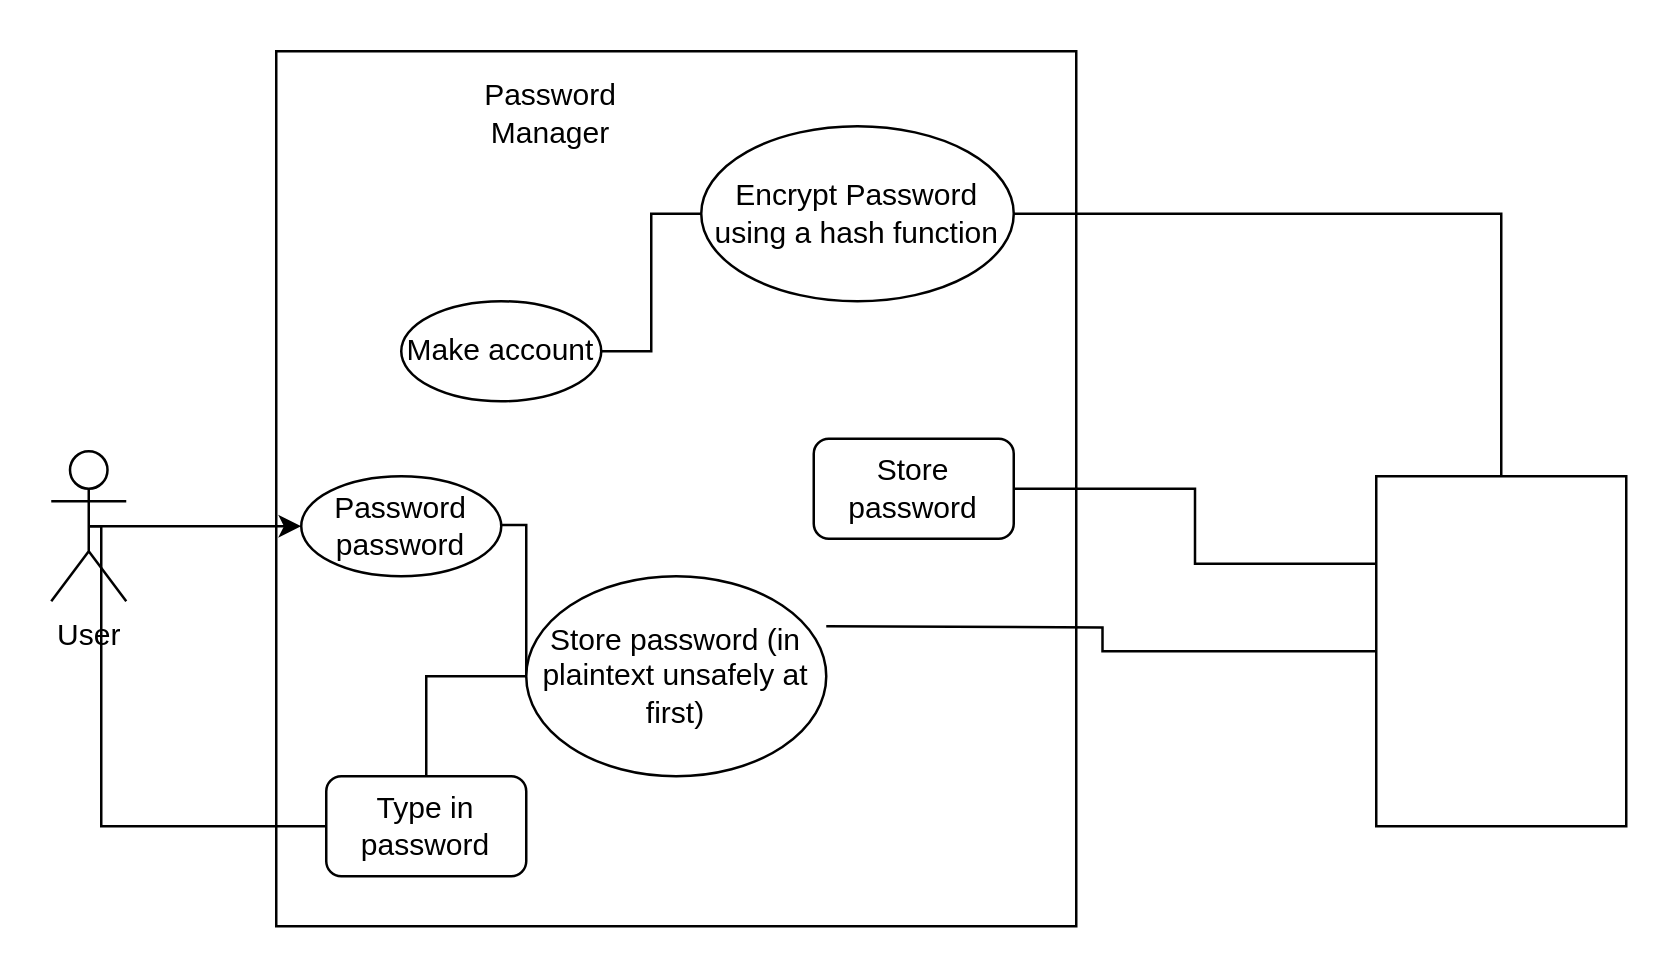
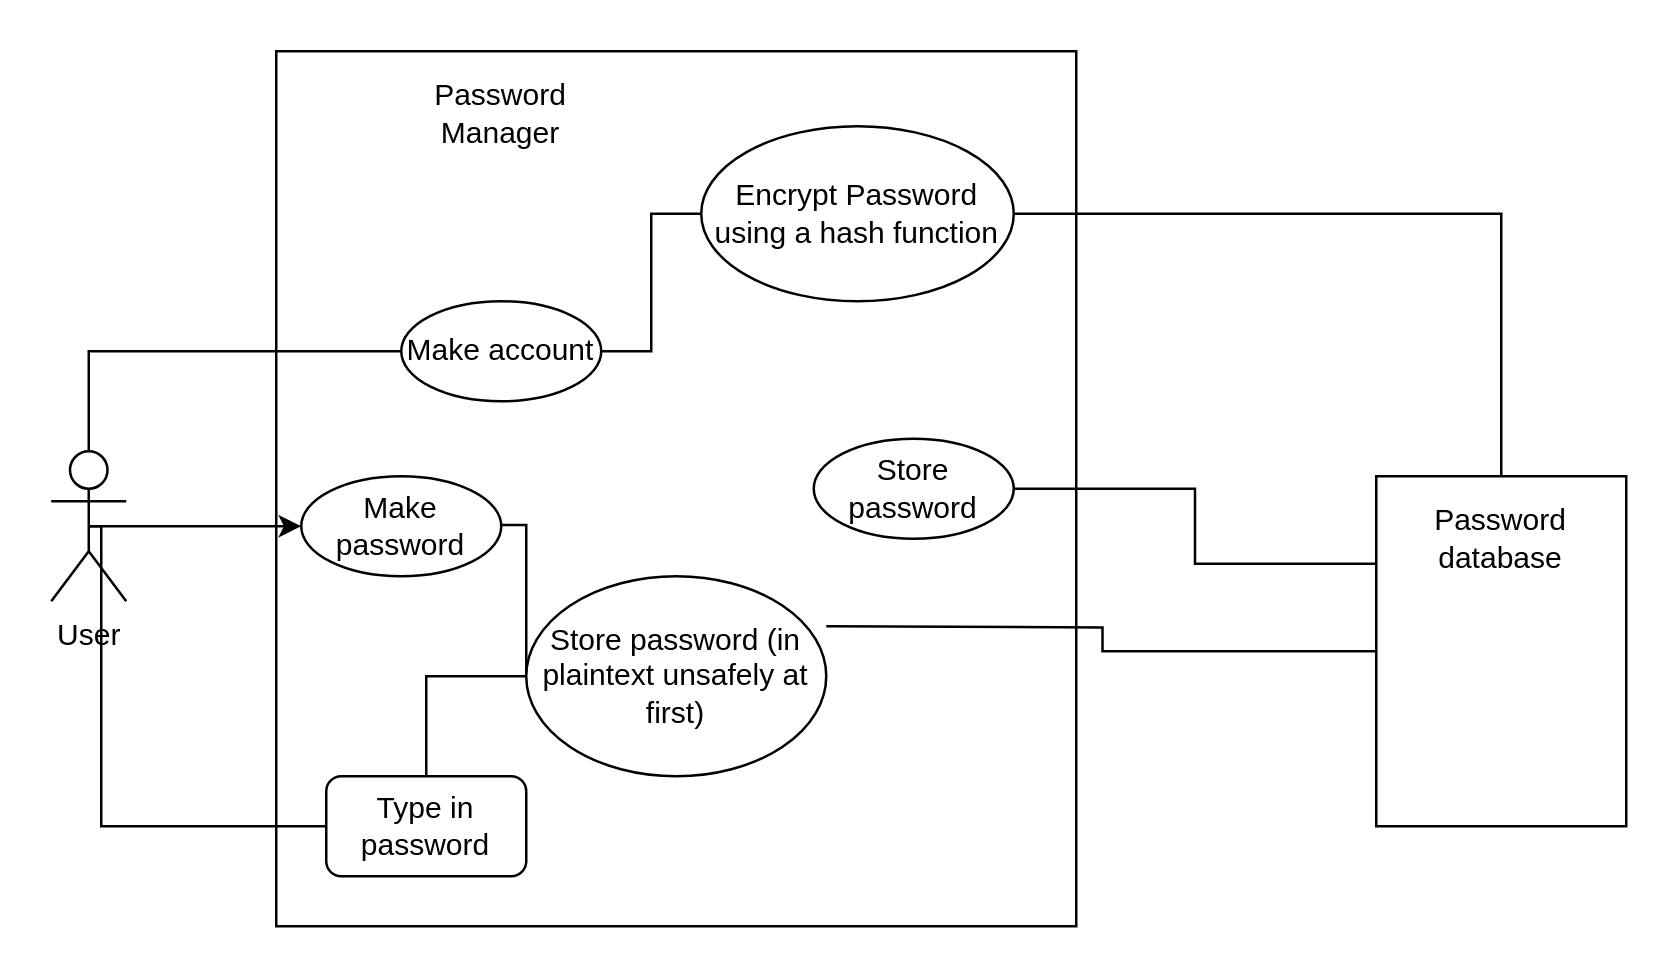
node "Password Manager": moved (551, 114) -> (501, 114)
edge "Make account" -- "User": added
node "Store password": shape rounded rectangle -> ellipse
node "Password password": label "Password password" -> "Make password"
node "Password database": added
